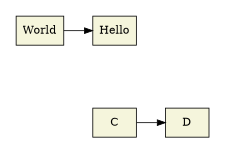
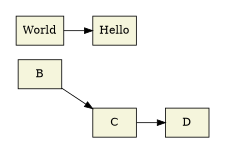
node "B": added
